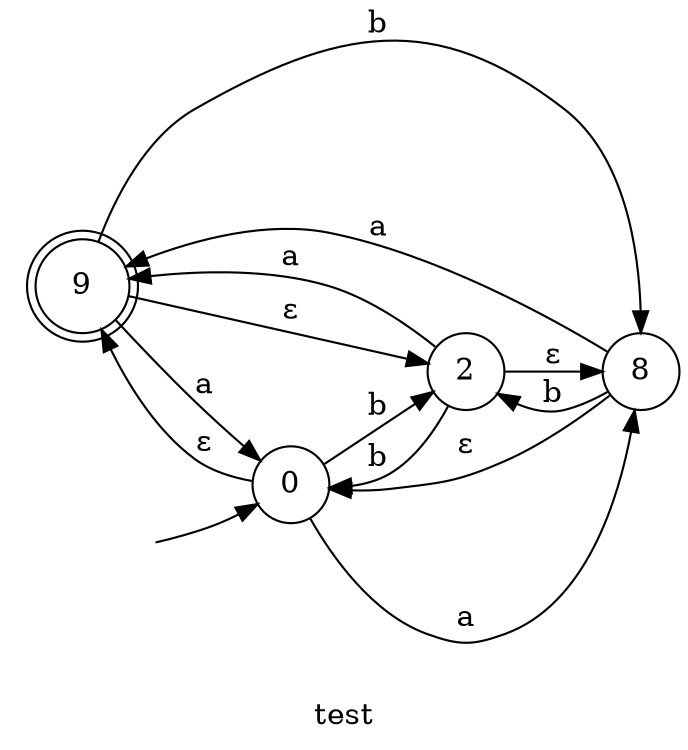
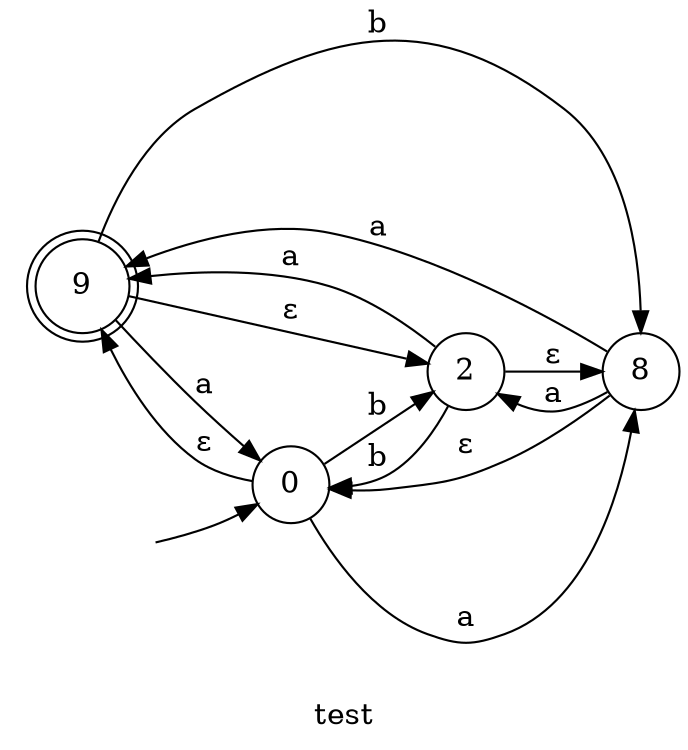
edge "8" -> "2": label "b" -> "a"
